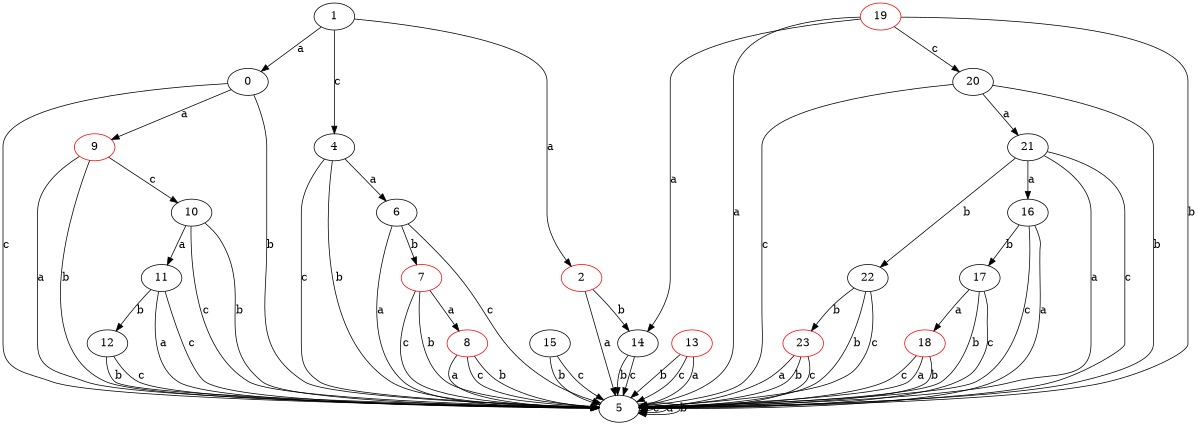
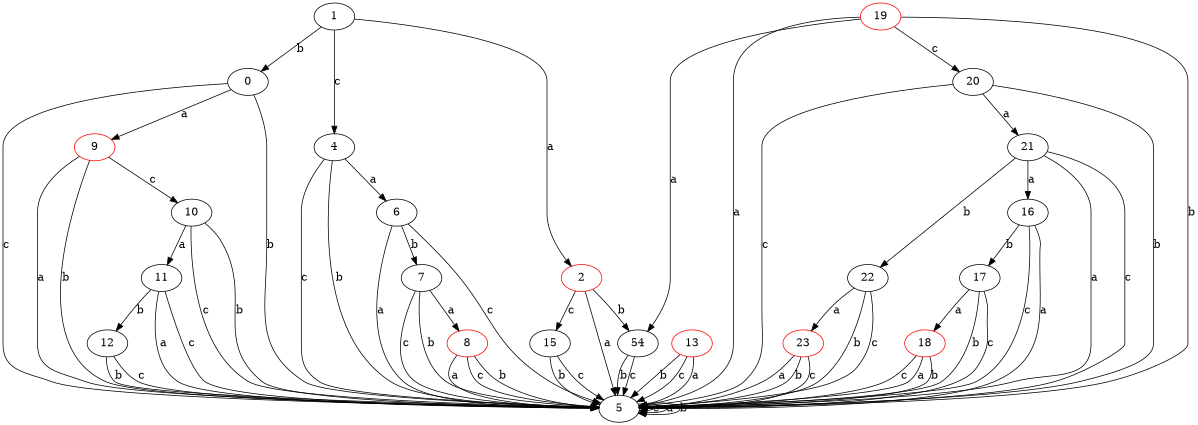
edge "1" -> "0": label "a" -> "b"
node "7": color red -> black
edge "2" -> "15": added, label "c"
edge "22" -> "23": label "b" -> "a"
node "14": label "14" -> "54"
